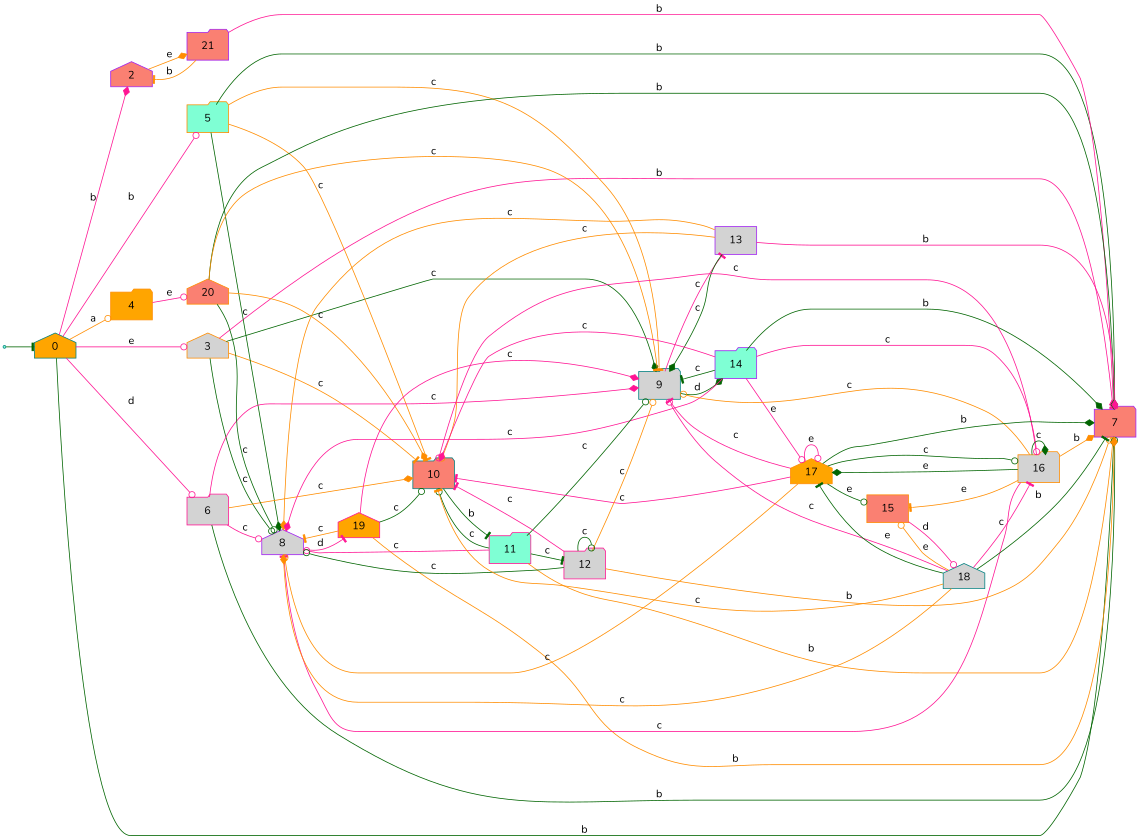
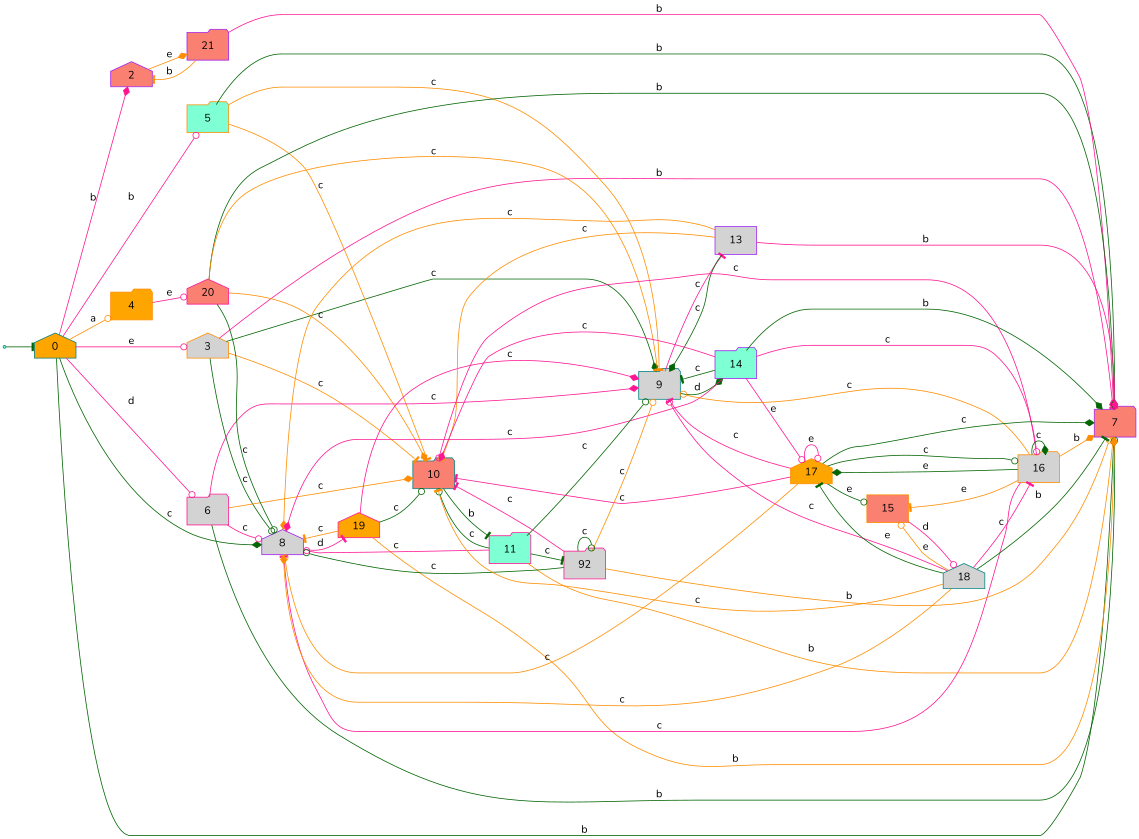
node "20": color darkorange -> deeppink
edge "5" -> "8": now "0" -> "8"
edge "17" -> "7": label "b" -> "c"
node "12": label "12" -> "92"
